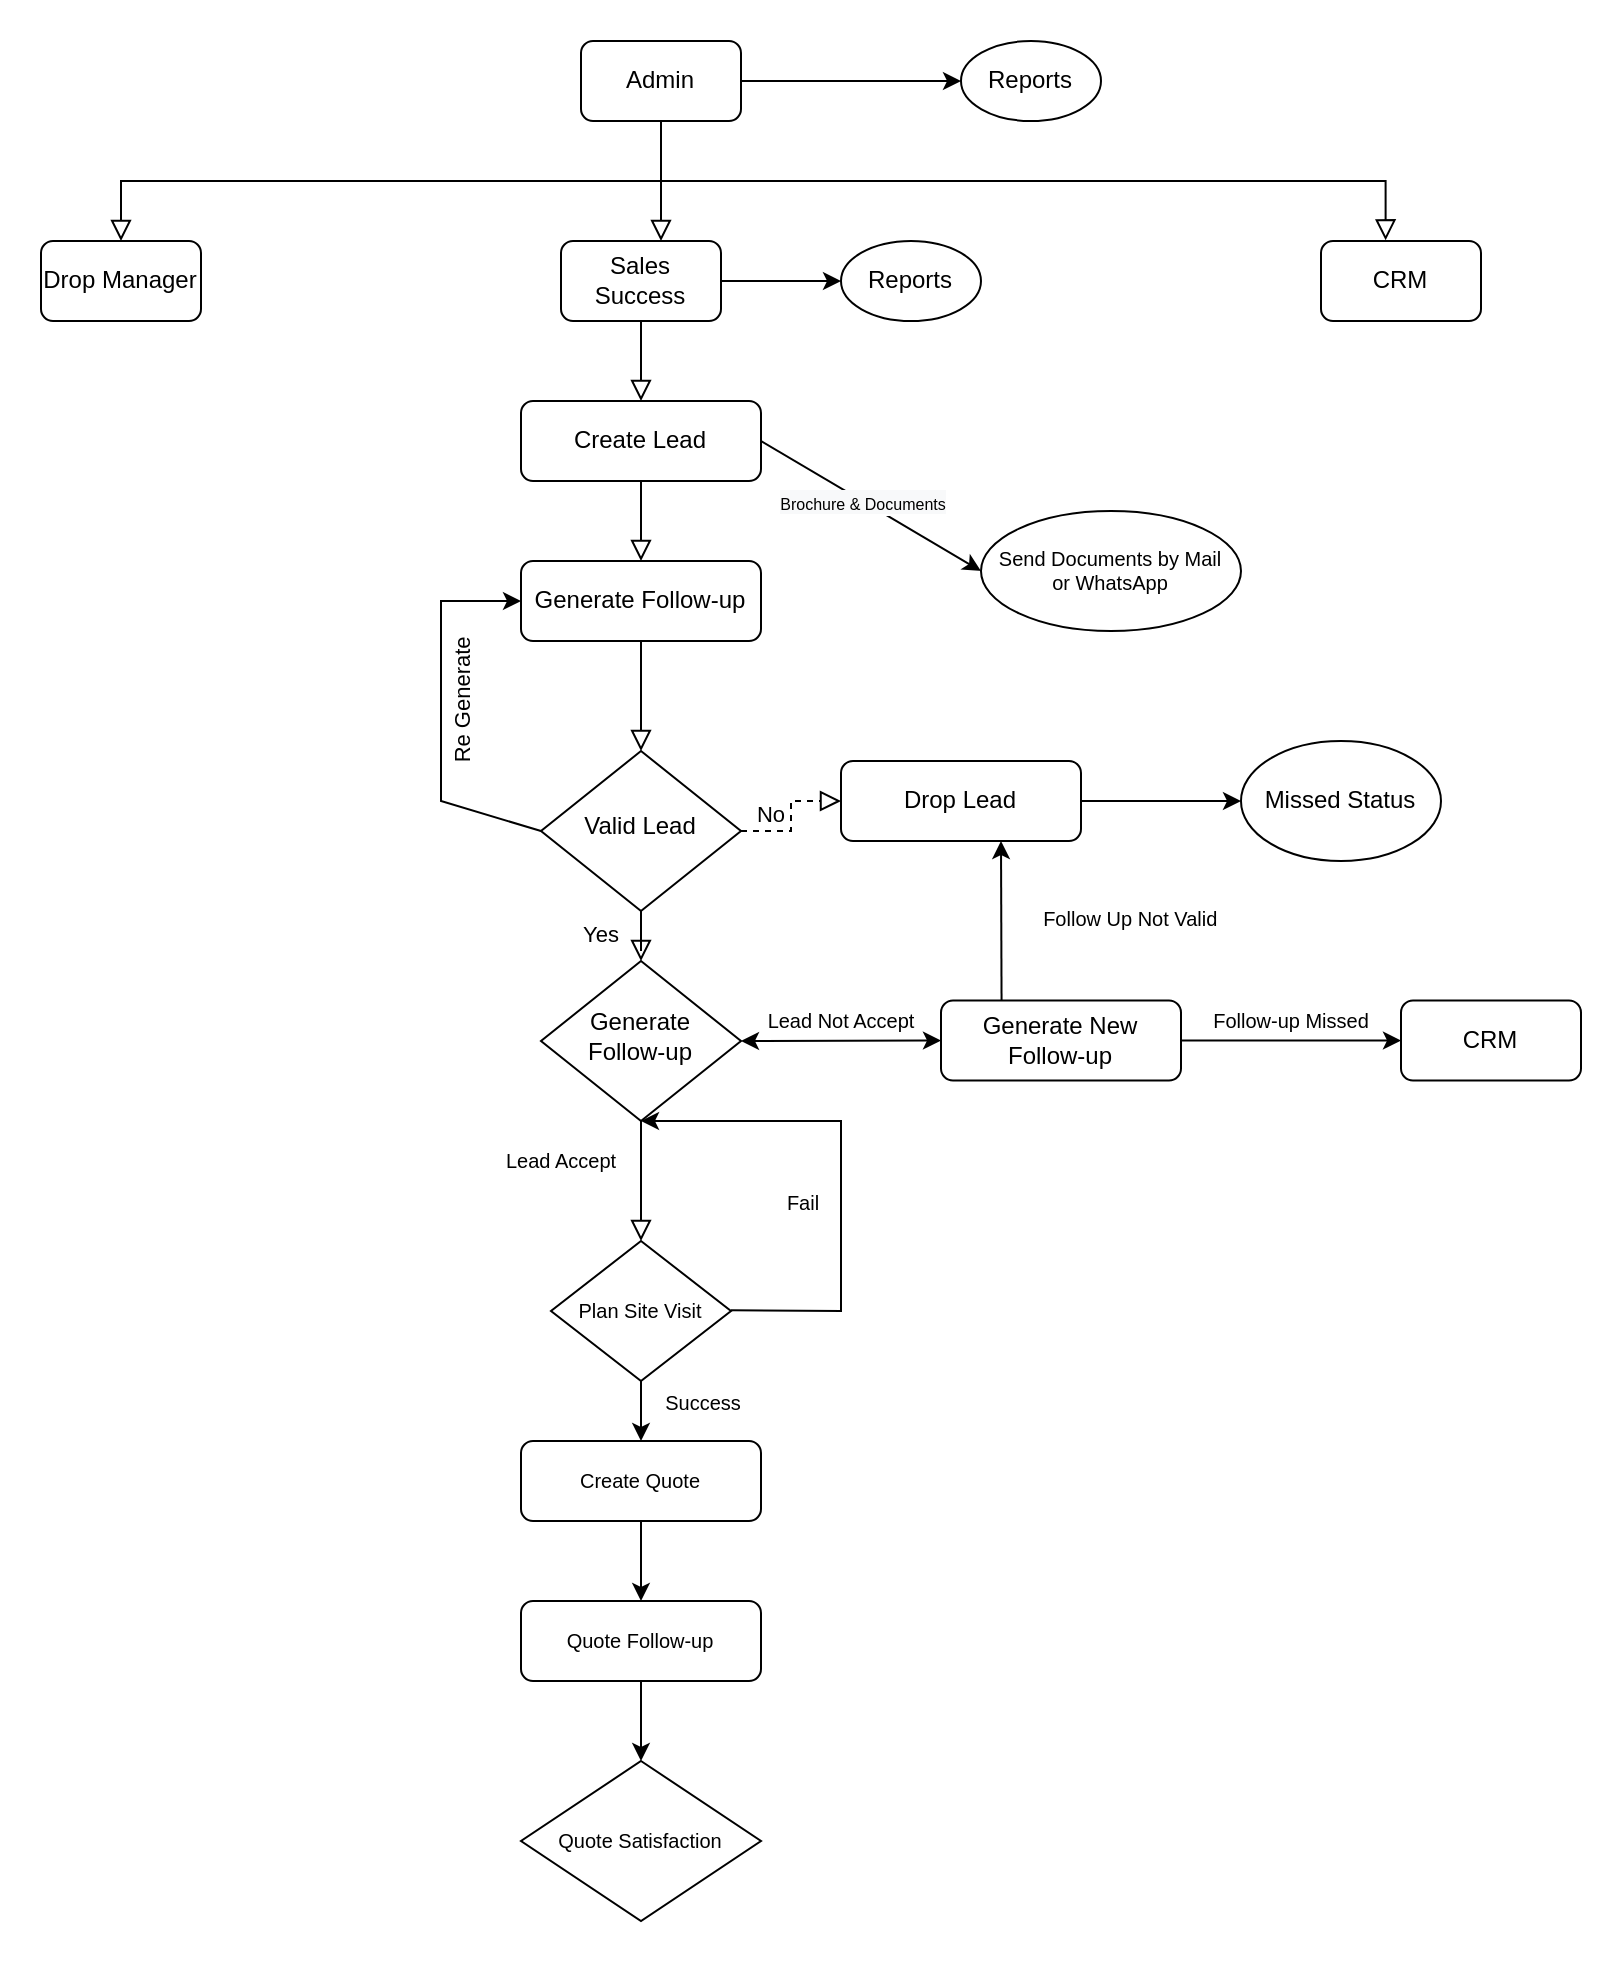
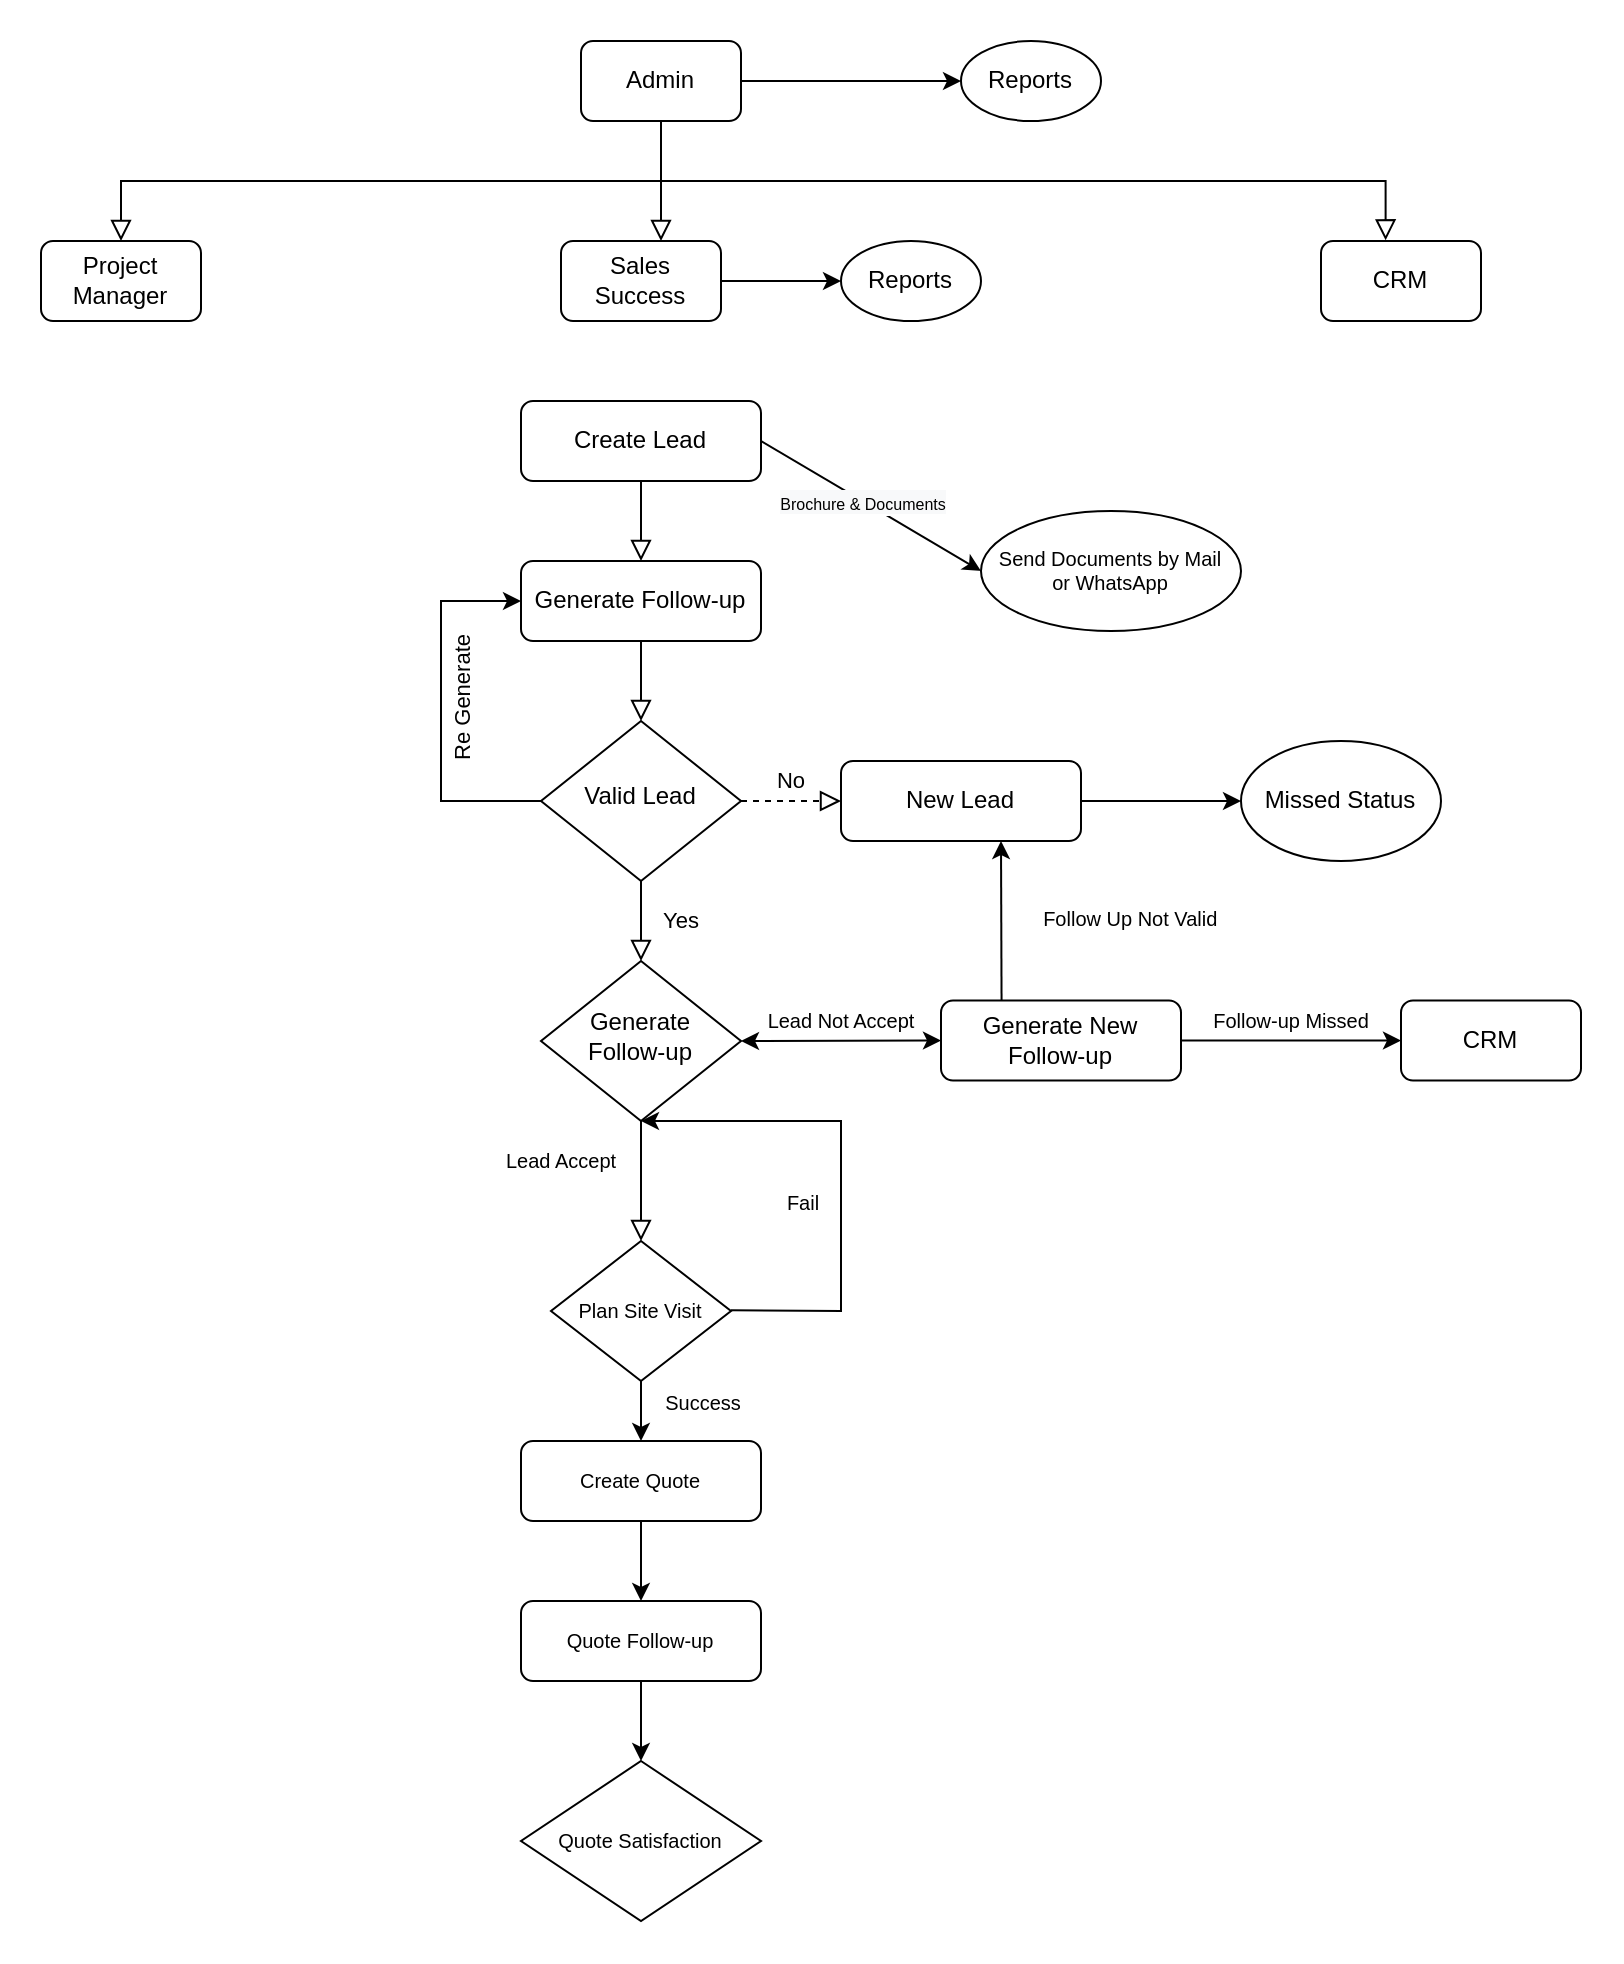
node "Drop Manager": label "Drop Manager" -> "Project Manager"
edge "Sales Success" -> "Create Lead": removed
node "Drop Lead": label "Drop Lead" -> "New Lead"
node "Valid Lead": moved (641, 831) -> (641, 801)
